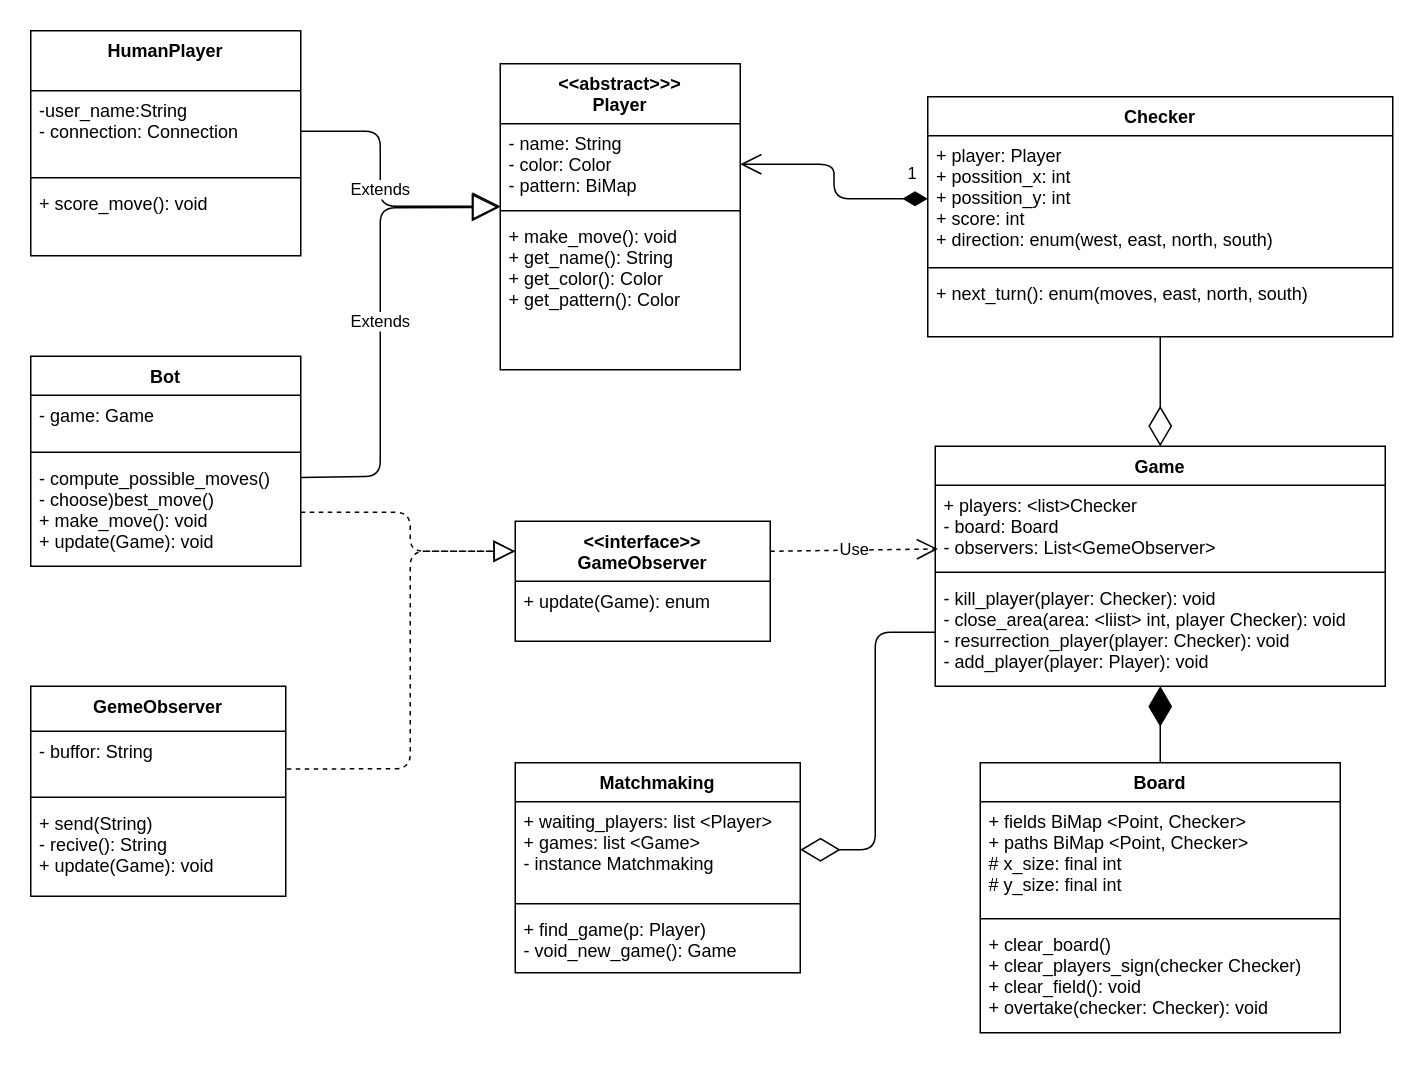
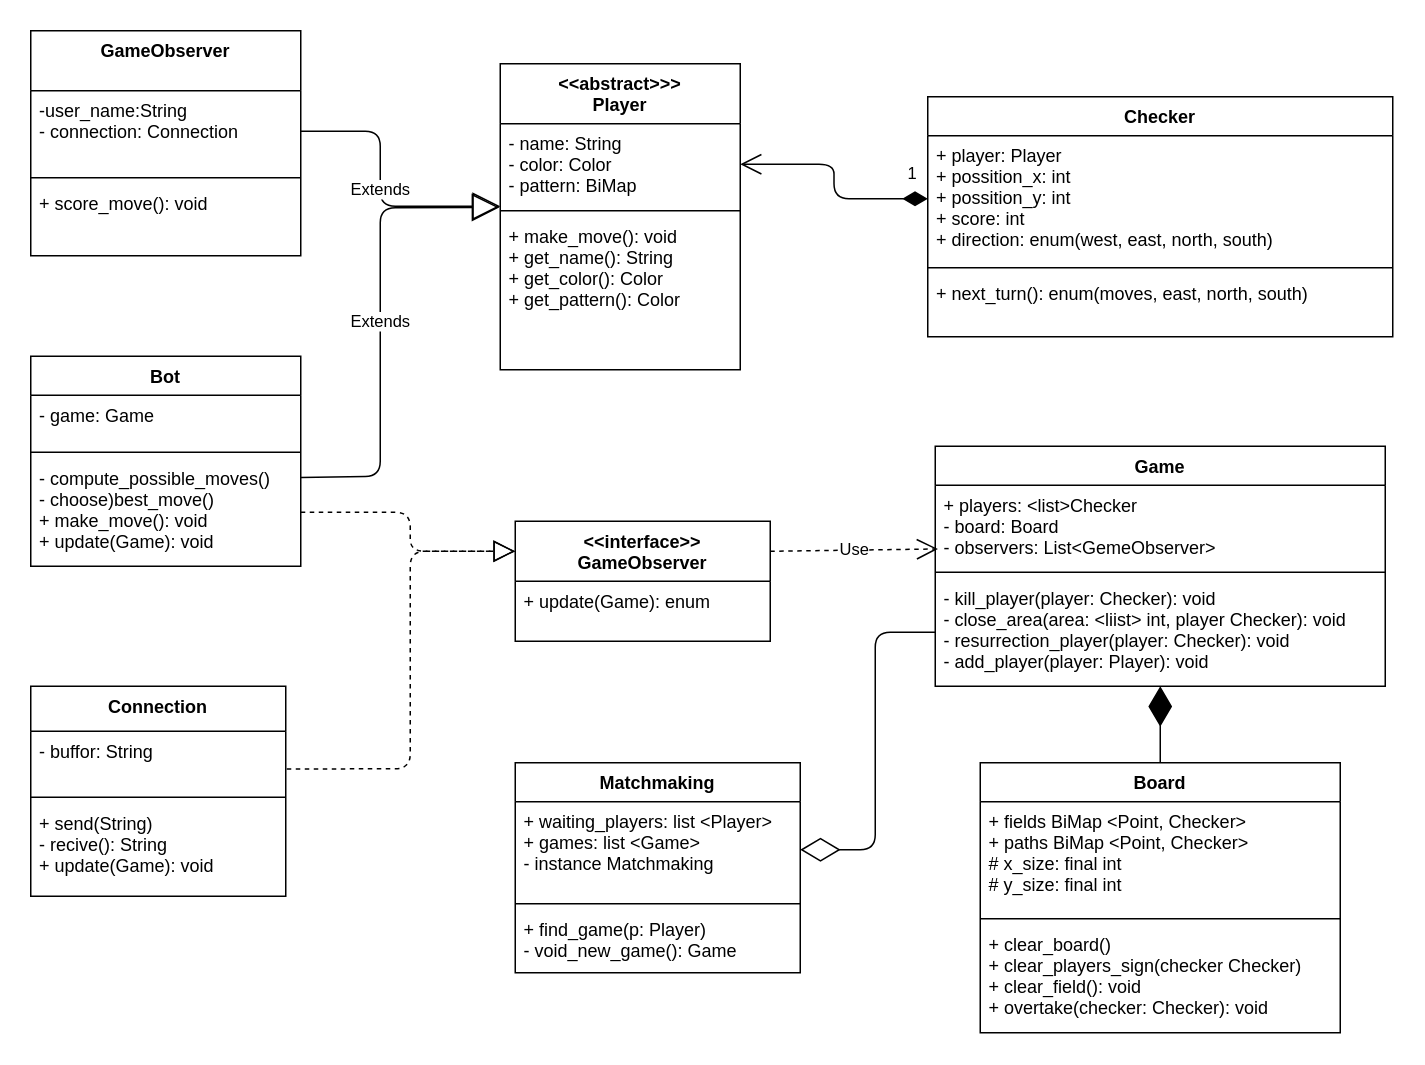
node "HumanPlayer": label "HumanPlayer" -> "GameObserver"
edge "+ next_turn(): enum(moves, east, north, south)" -> "Game": removed
node "GemeObserver": label "GemeObserver" -> "Connection"
